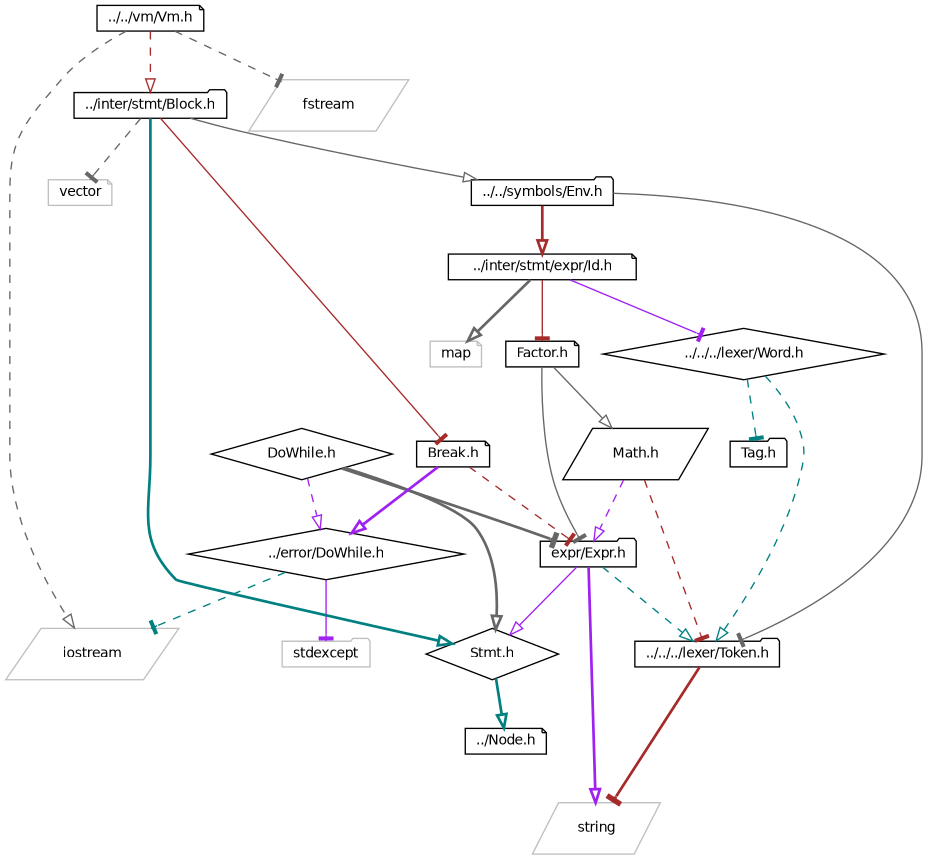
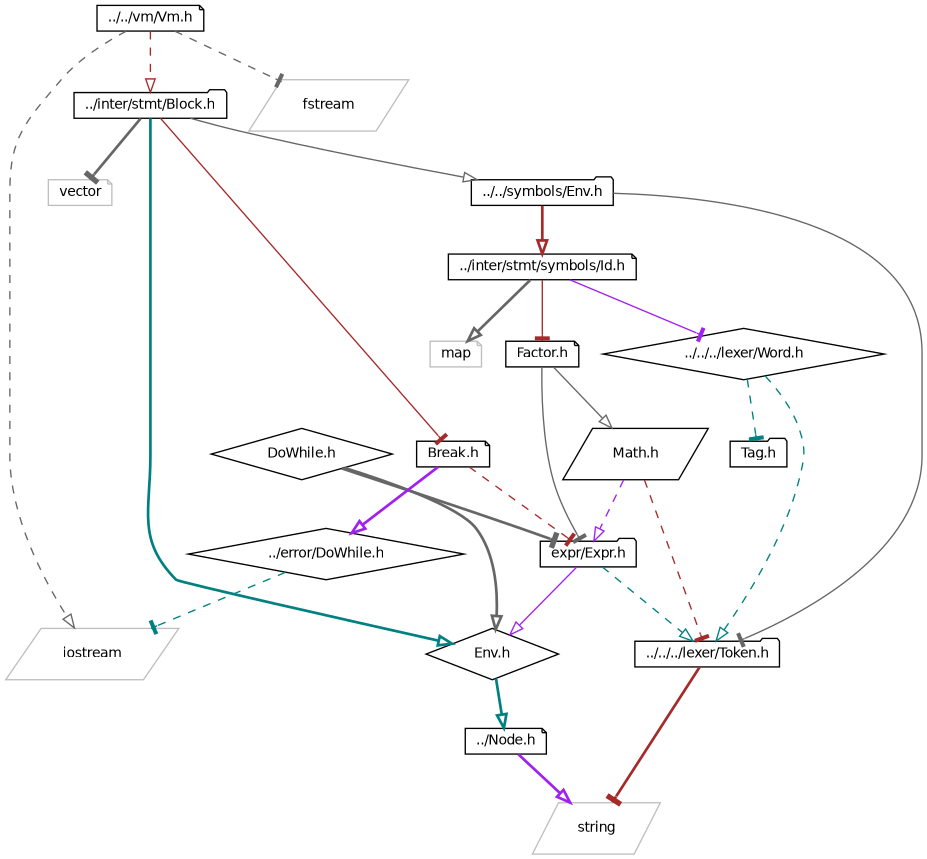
edge "../inter/stmt/Block.h" -> "vector": style dashed -> bold
node "../inter/stmt/expr/Id.h": label "../inter/stmt/expr/Id.h" -> "../inter/stmt/symbols/Id.h"
edge "DoWhile.h" -> "../error/DoWhile.h": removed
node "stdexcept": removed
node "Stmt.h": label "Stmt.h" -> "Env.h"
edge "expr/Expr.h" -> "string": now "../Node.h" -> "string"
